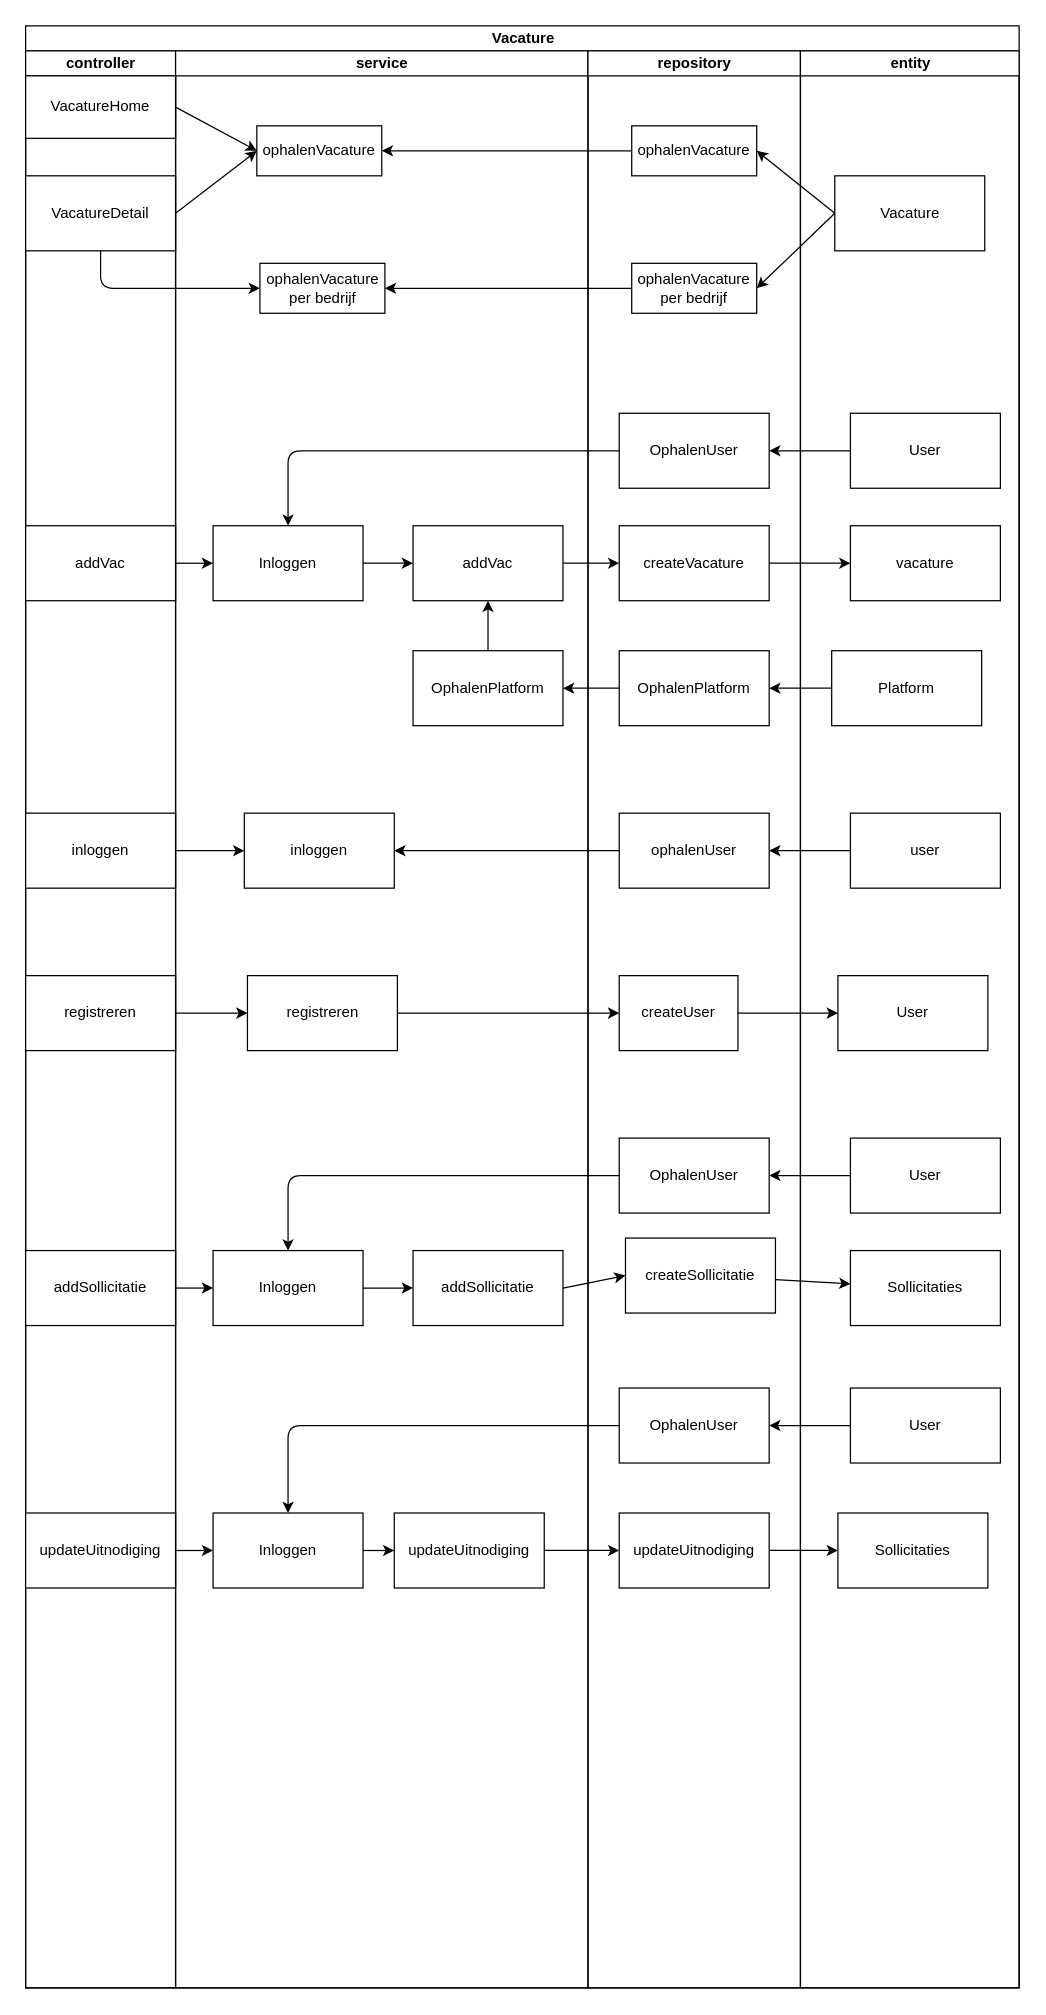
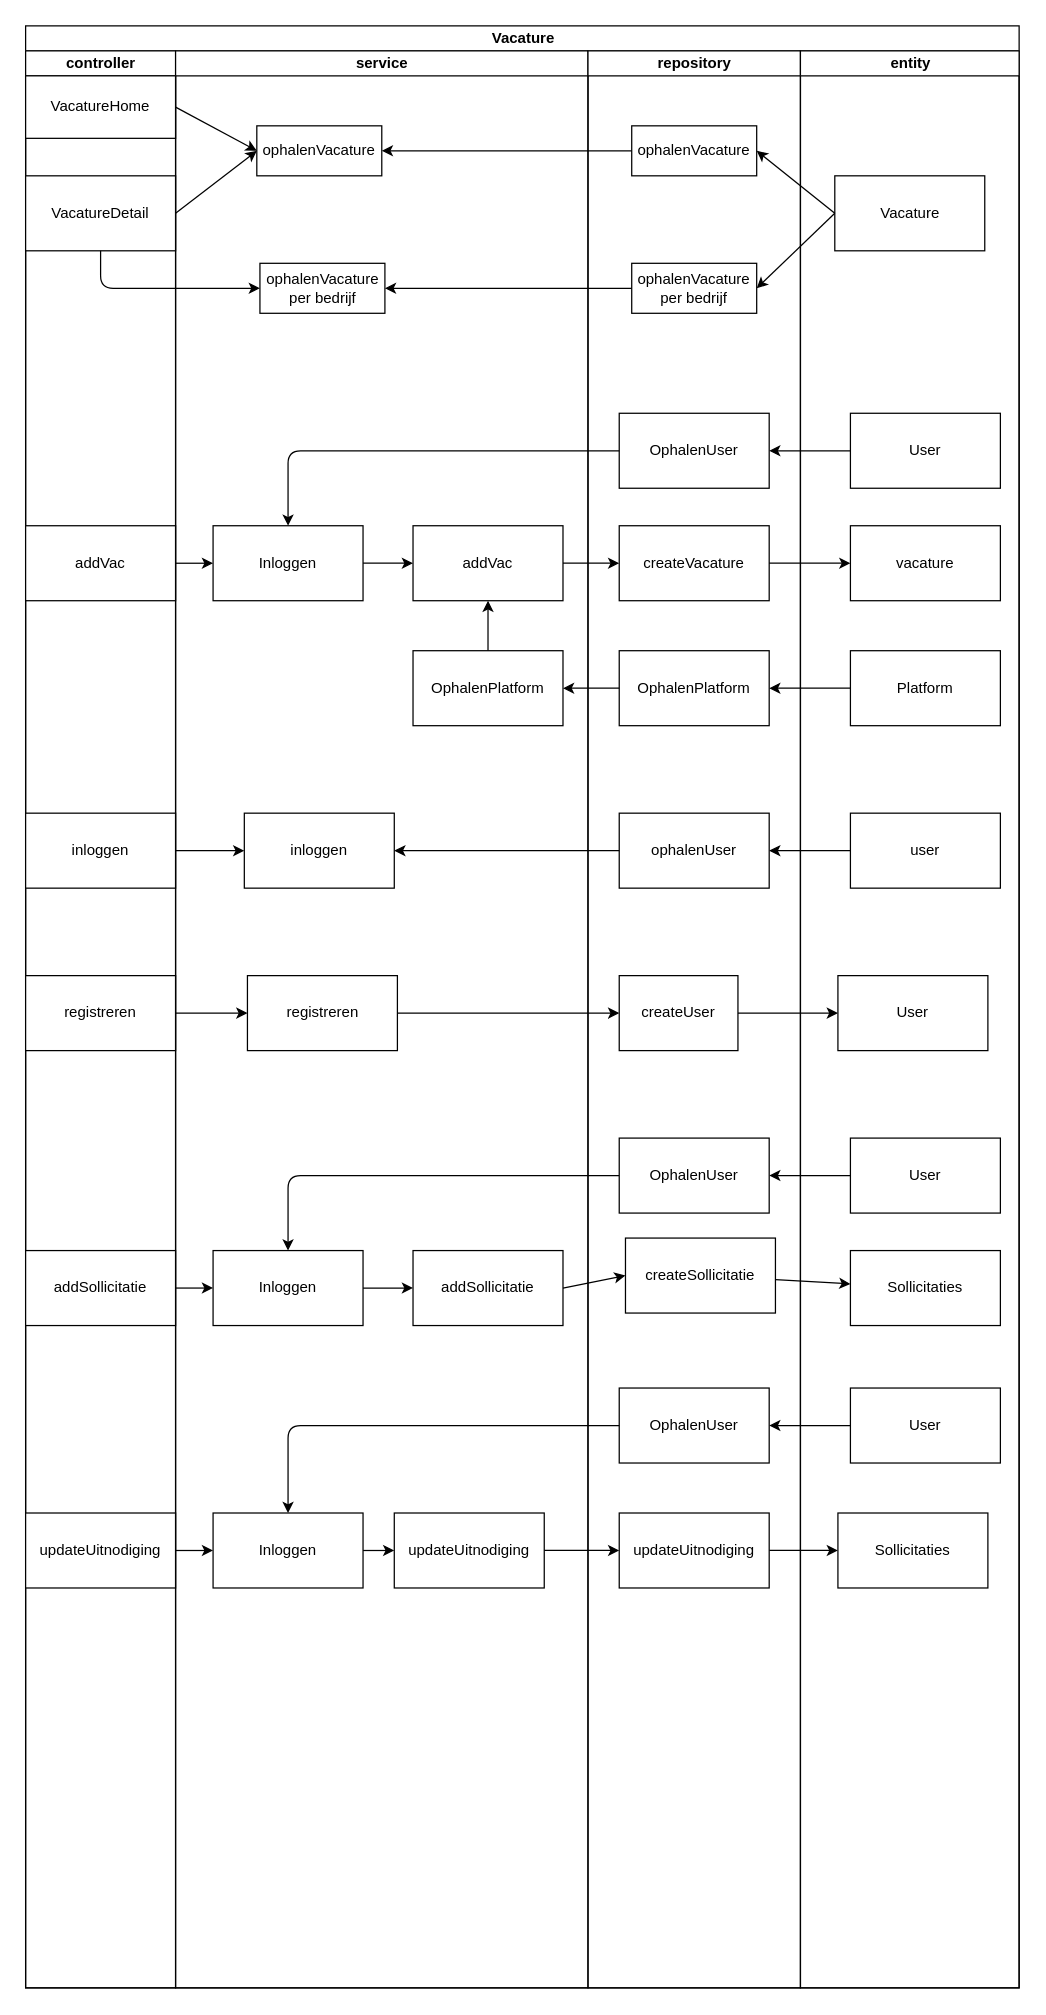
node "Platform": moved (907, 688) -> (926, 688)
